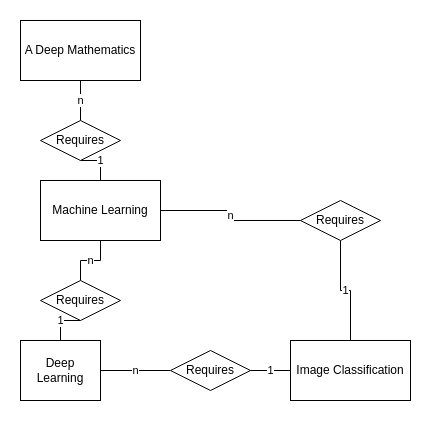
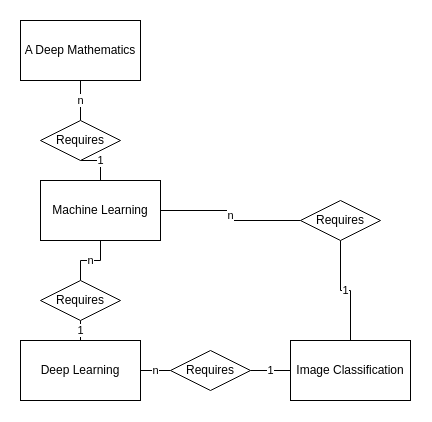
node "Deep Learning": size 80x60 -> 120x60
